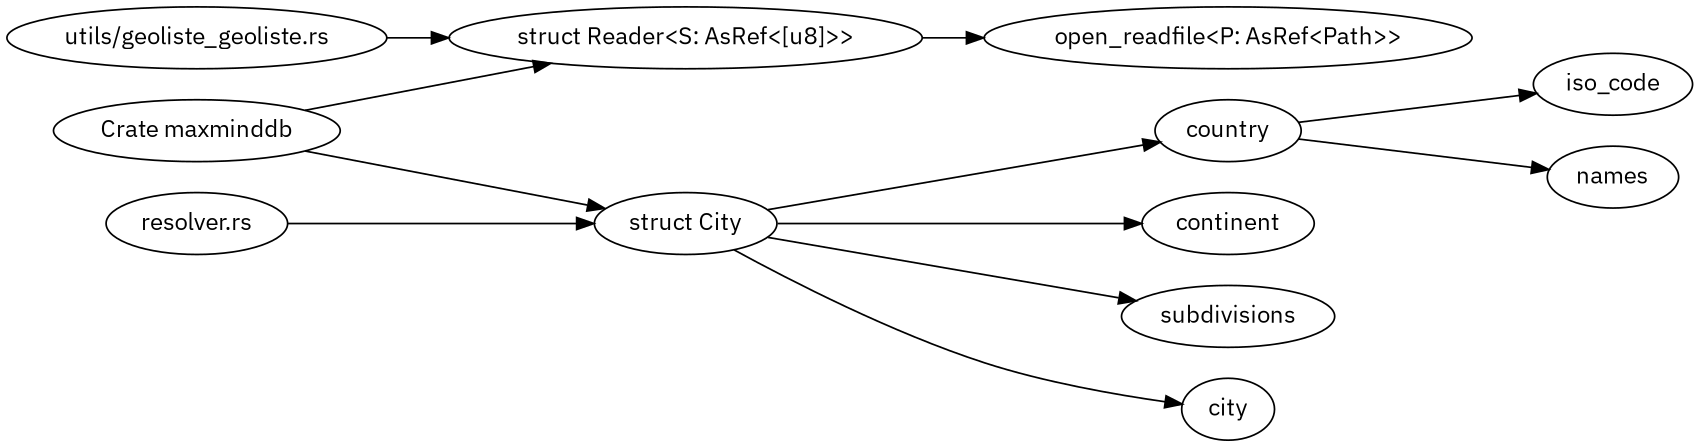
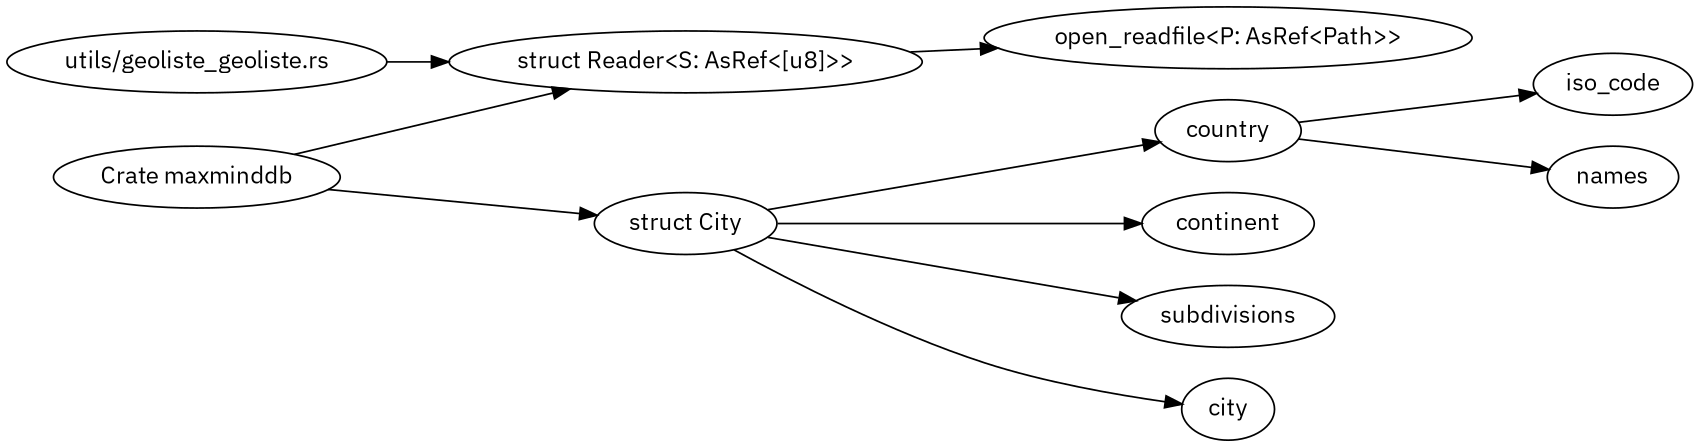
node "resolver.rs": removed
